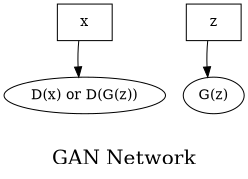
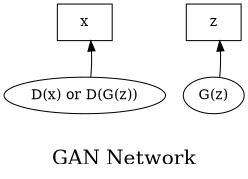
edge "x" -> "D(x) or D(G(z))": reversed
edge "z" -> "G(z)": reversed
